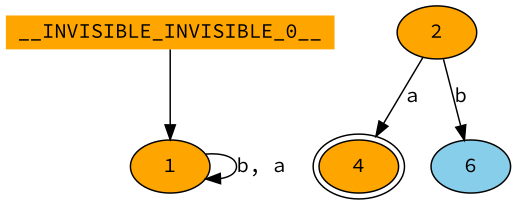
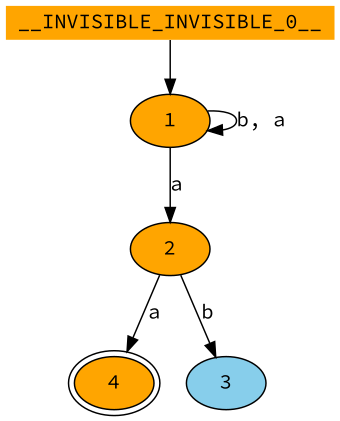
node "6": label "6" -> "3"
edge "1" -> "2": added, label "a"
